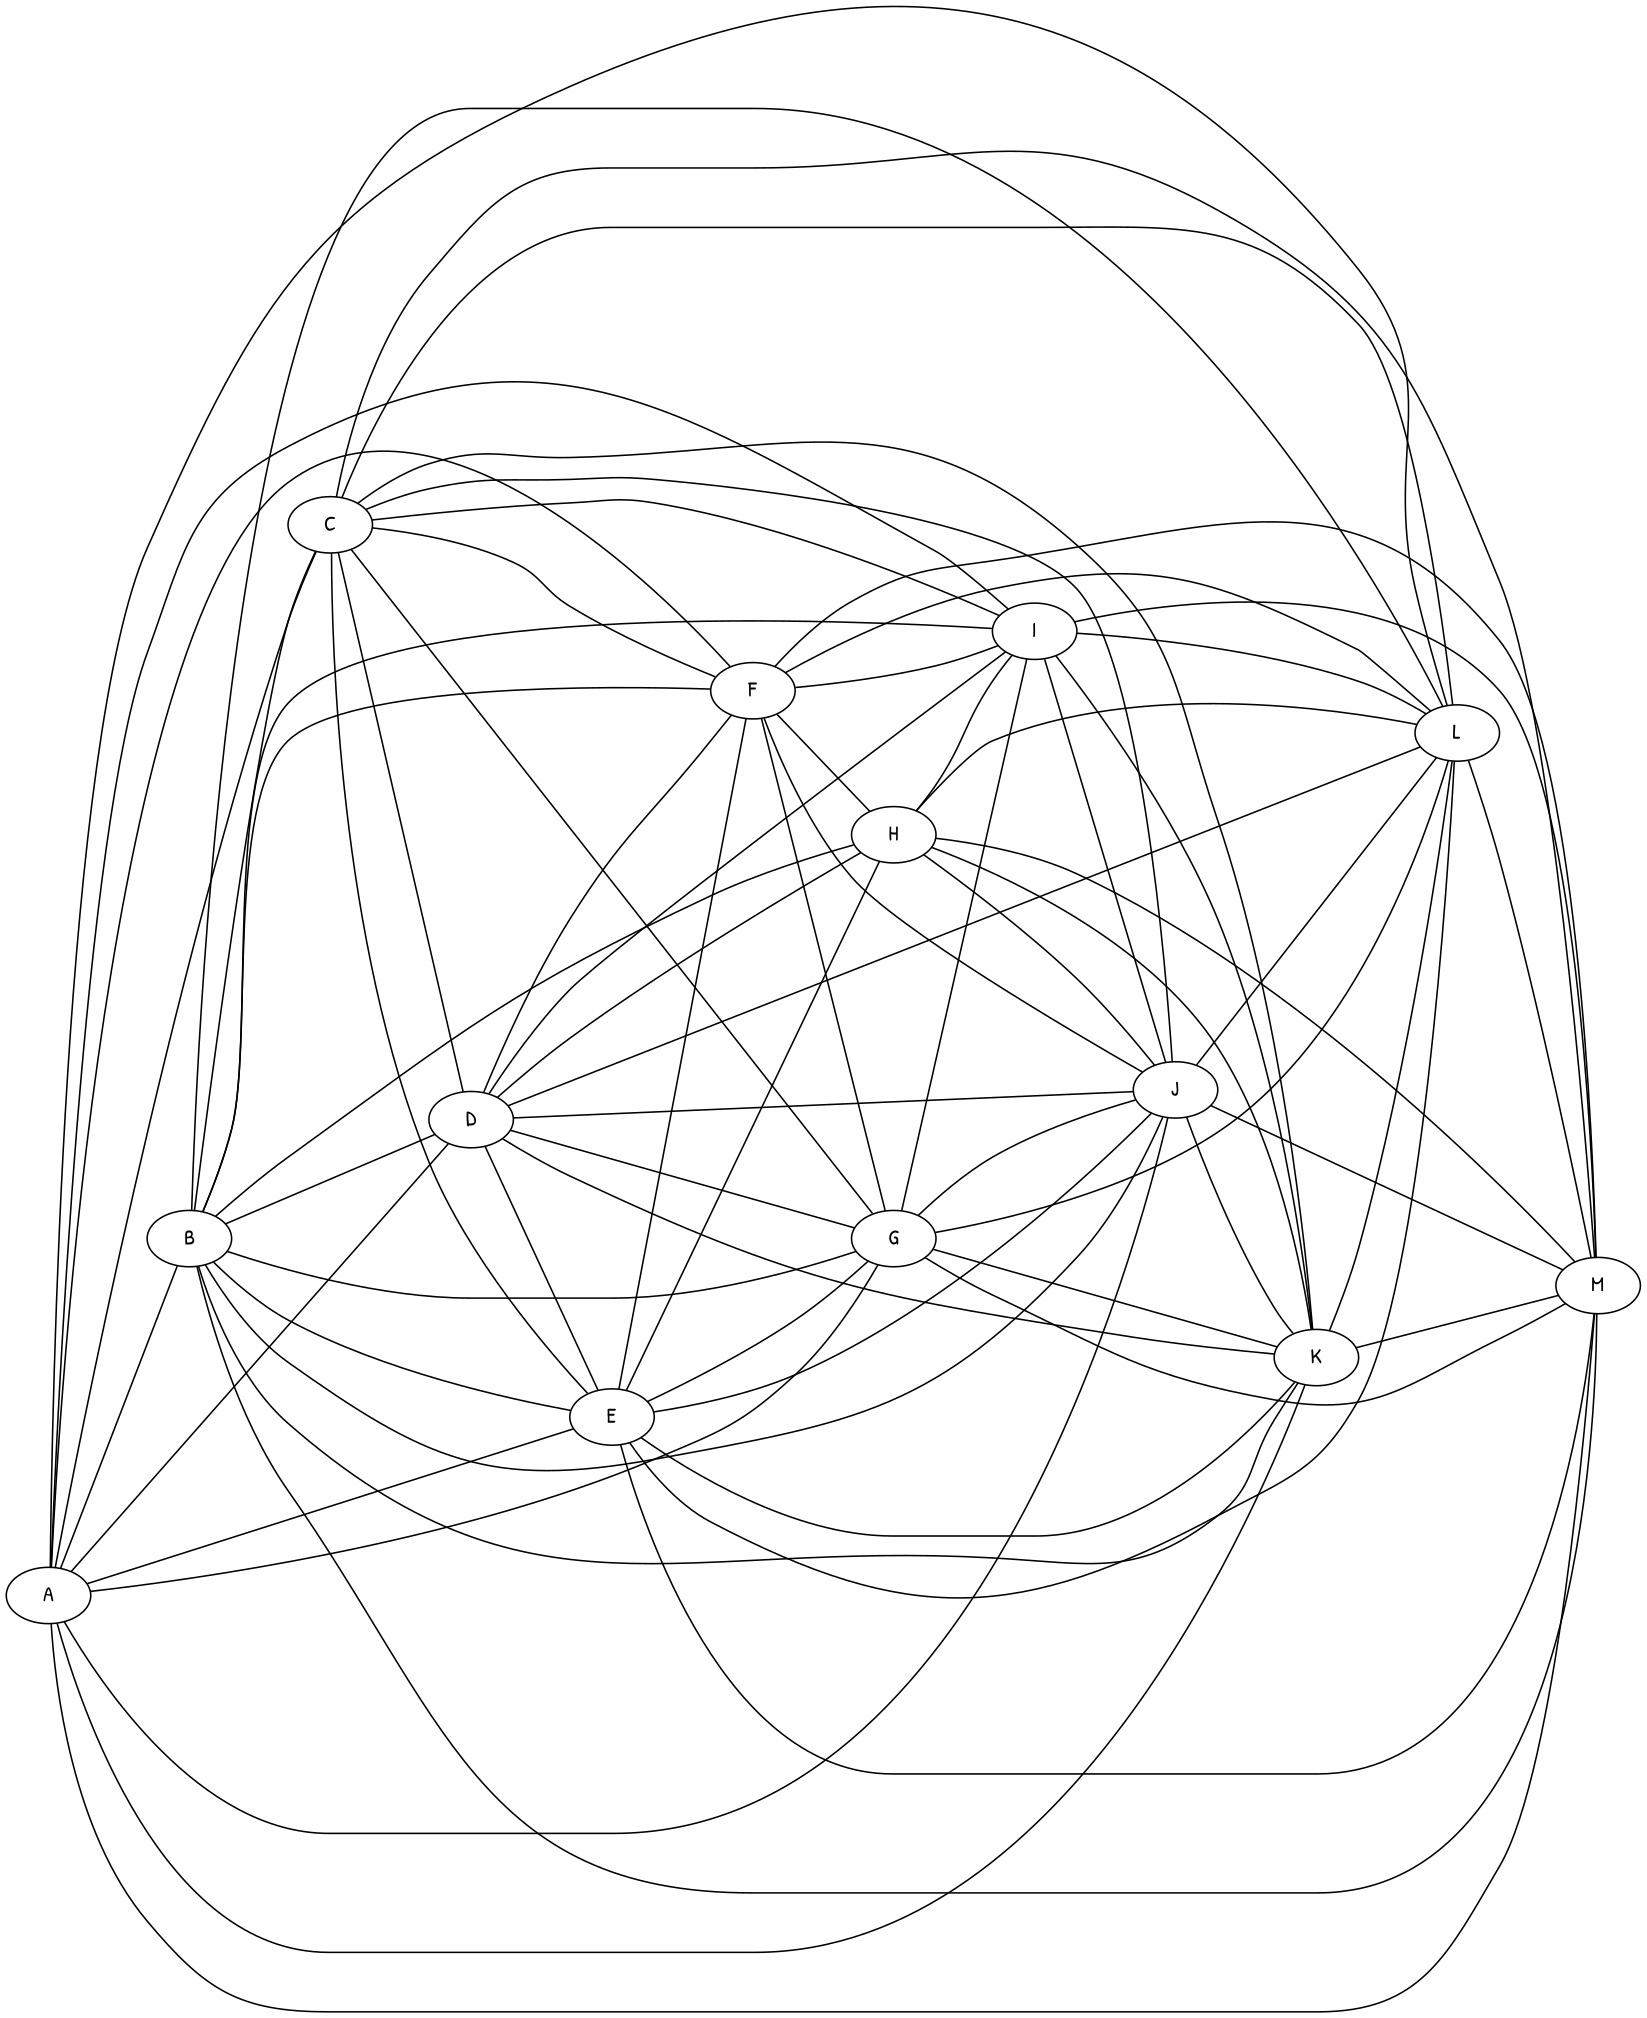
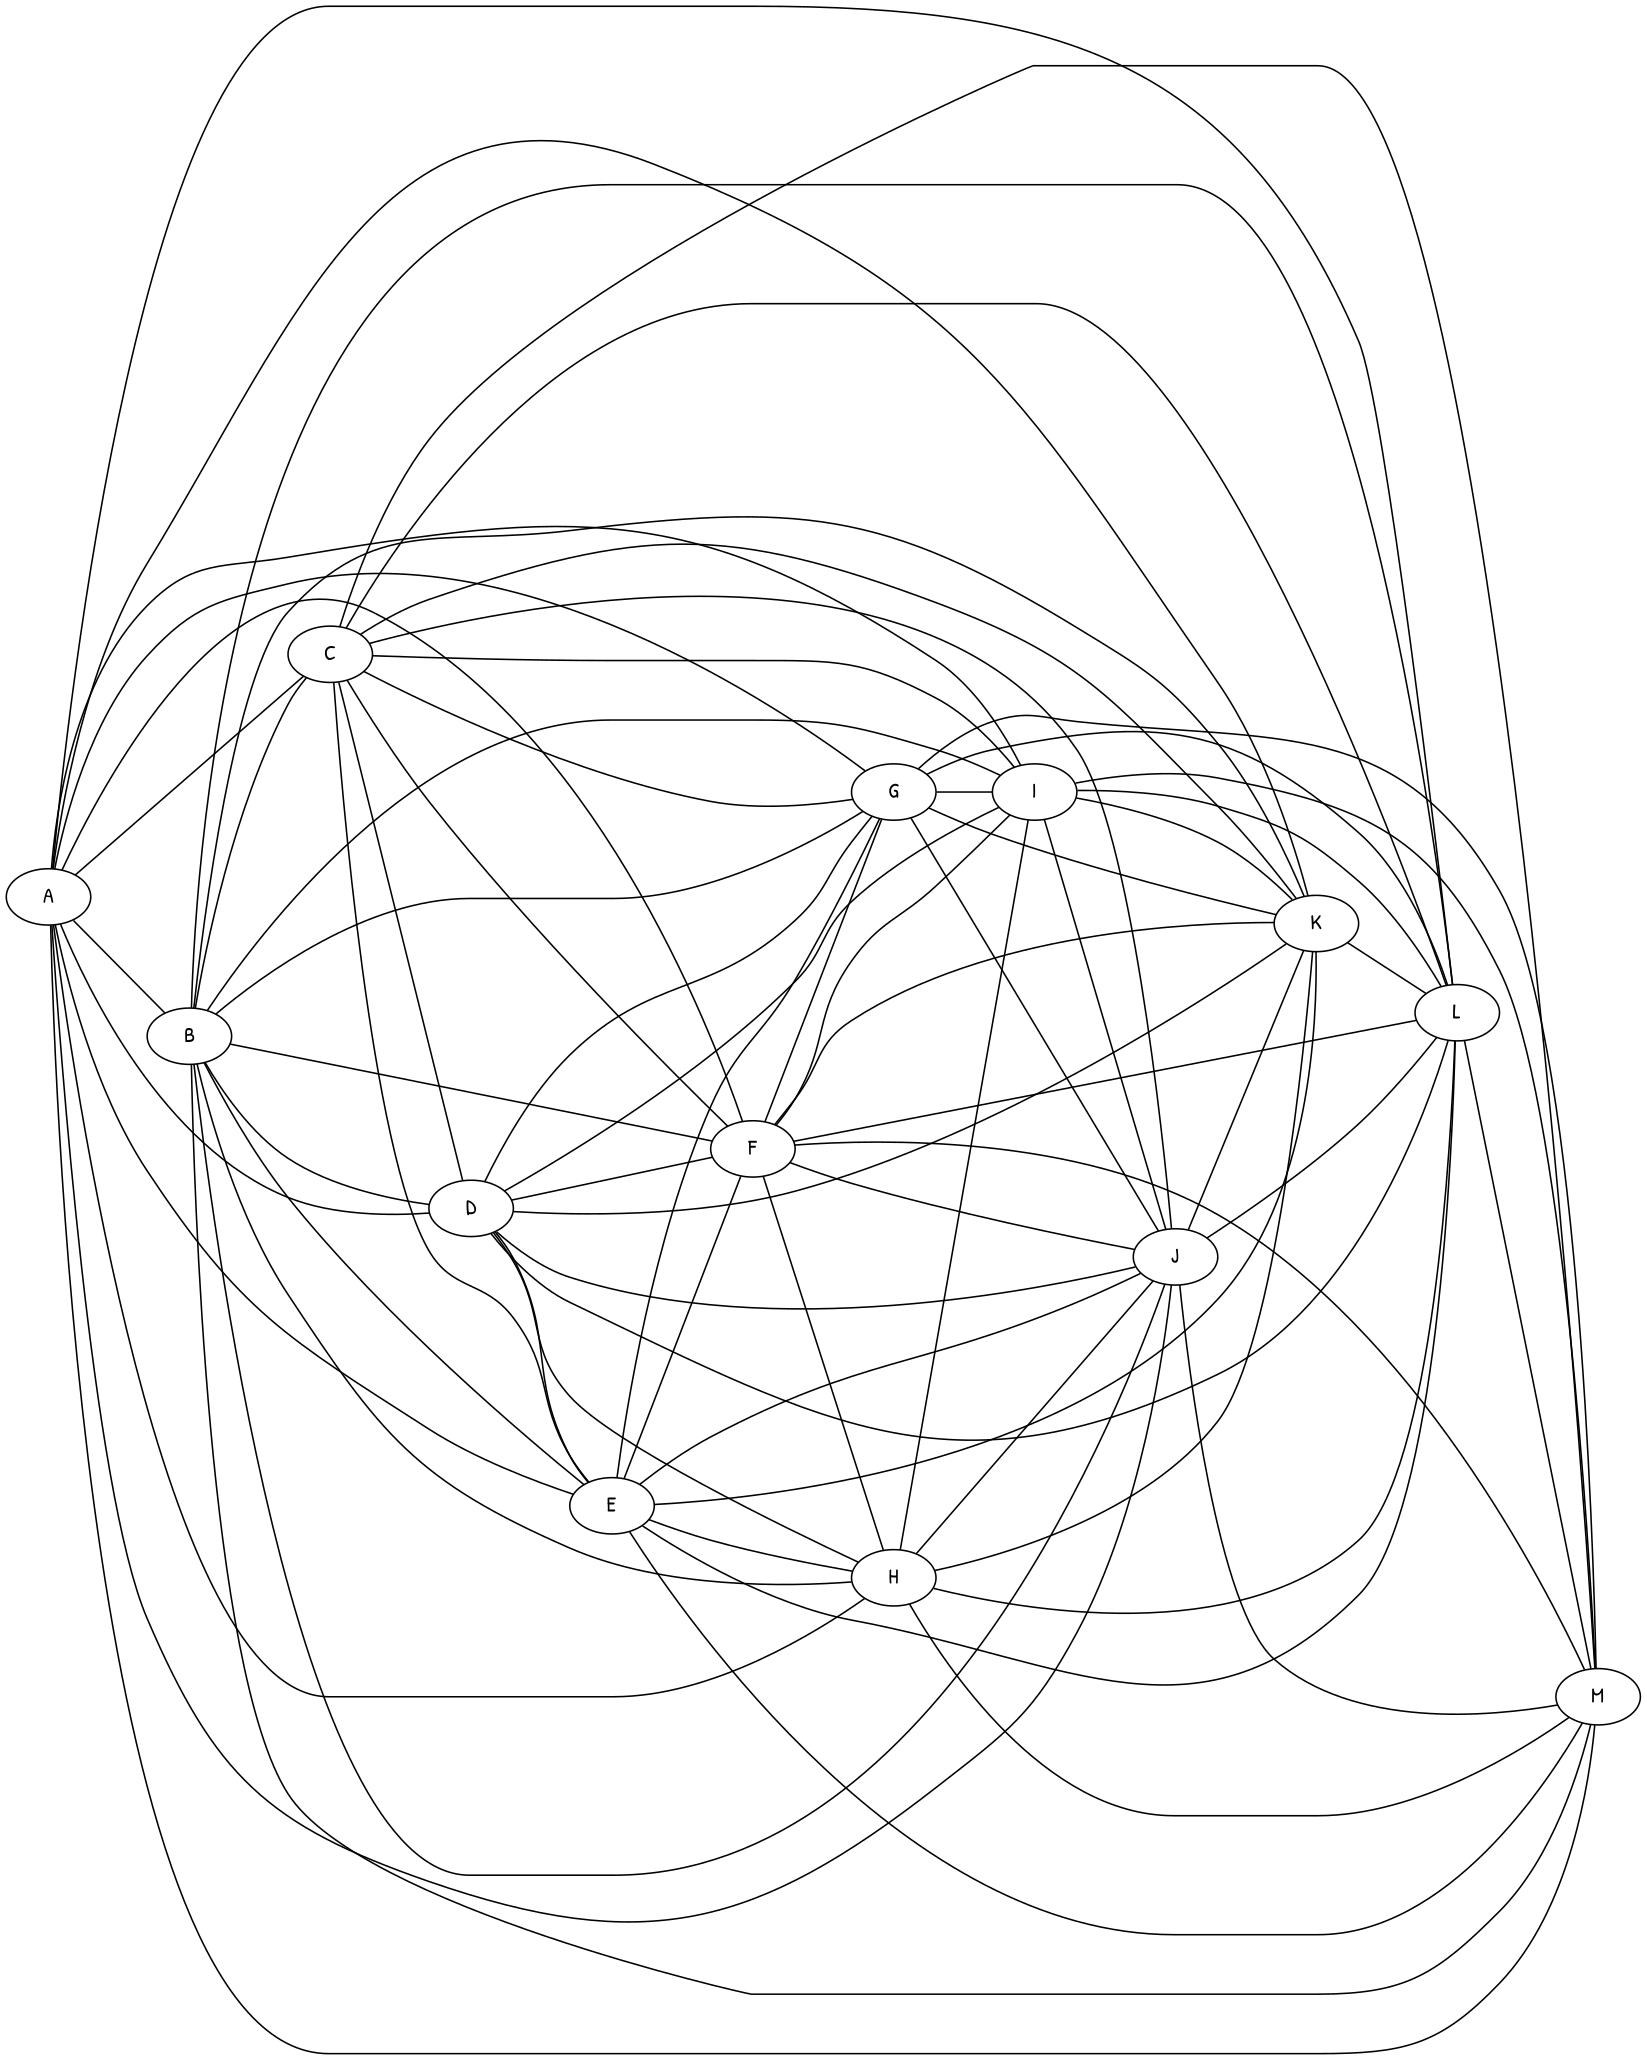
edge "M" -- "K": now "F" -- "K"
edge "A" -- "H": added
